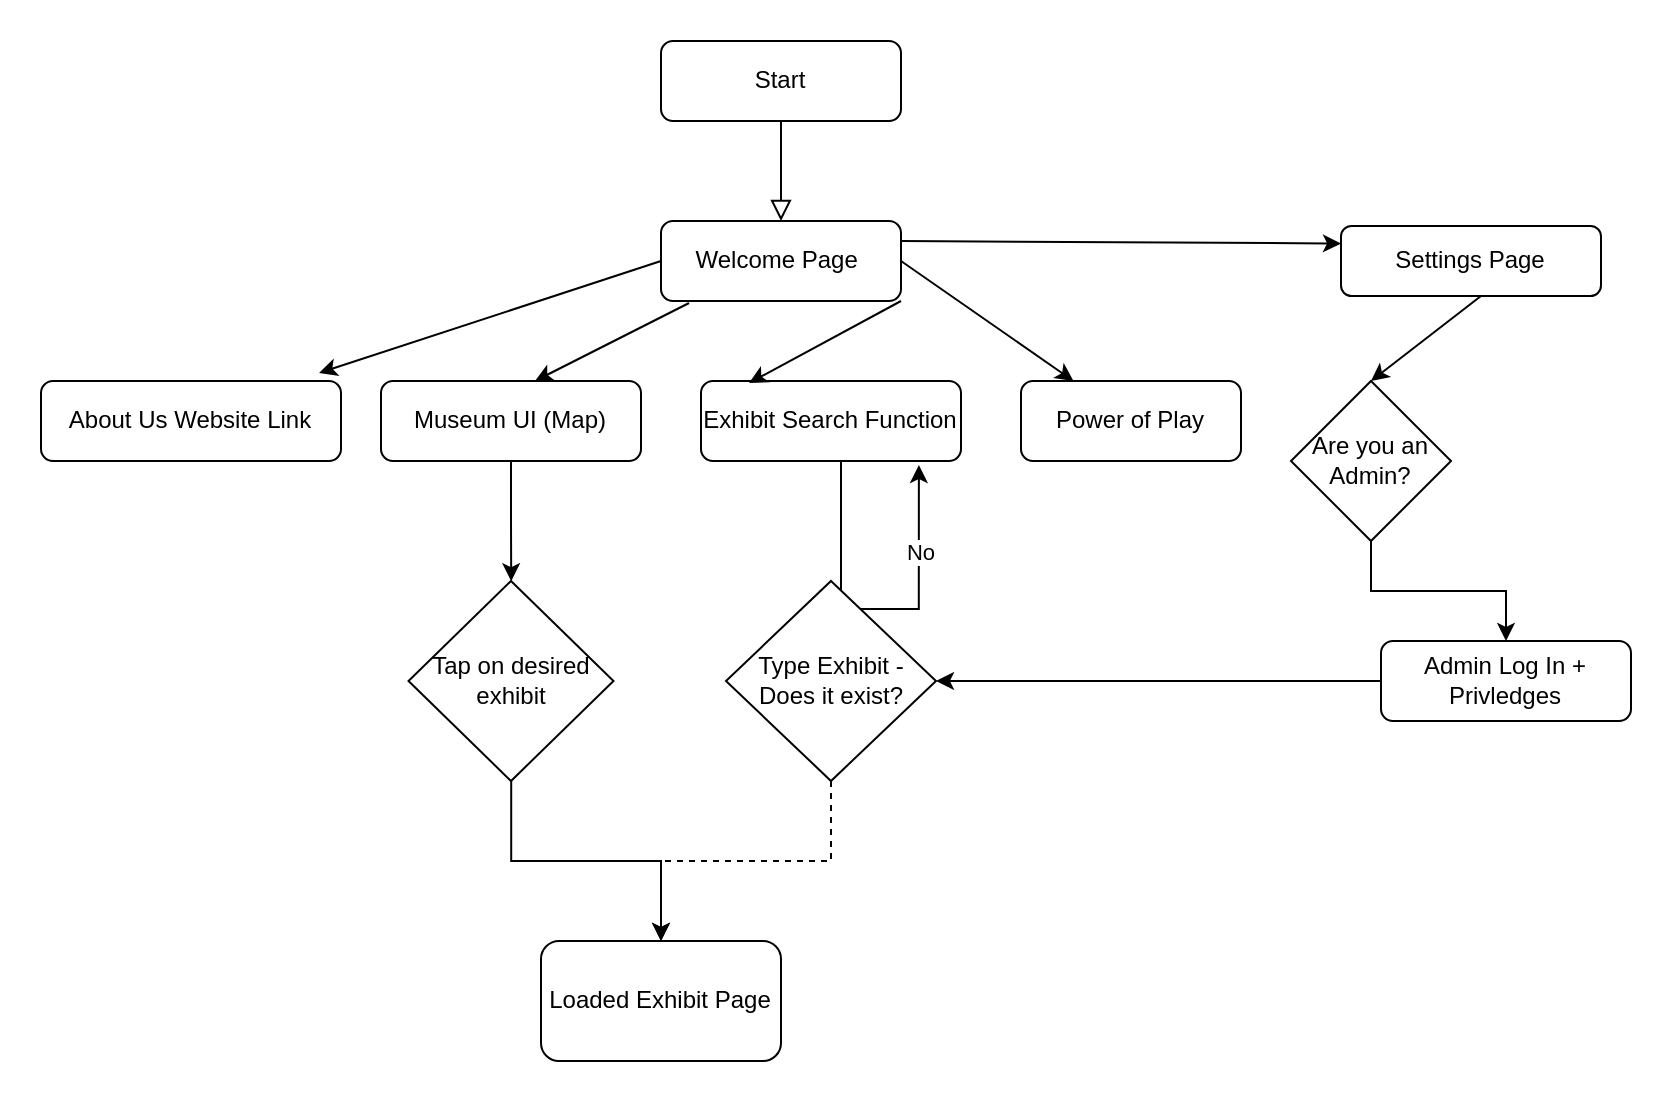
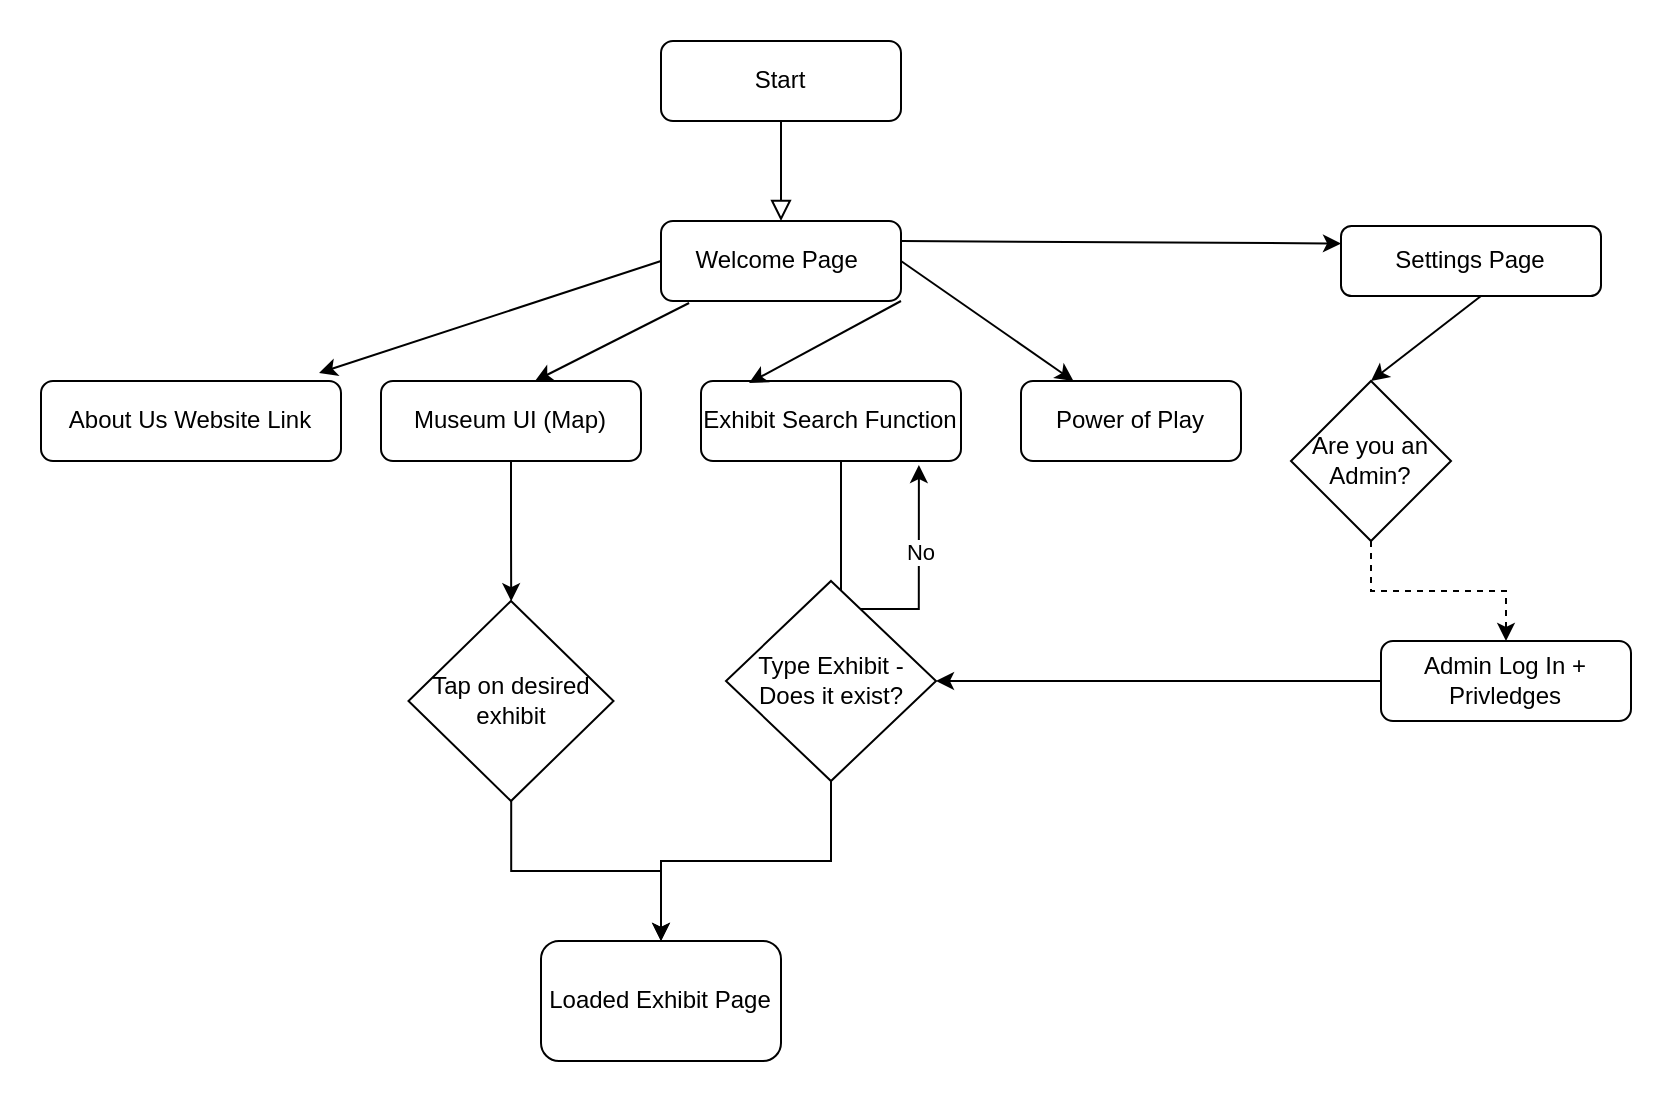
edge "Are you an Admin?" -> "Admin Log In + Privledges": style solid -> dashed
node "Tap on desired exhibit": moved (511, 681) -> (511, 701)
edge "Type Exhibit - Does it exist?" -> "Loaded Exhibit Page": style dashed -> solid
